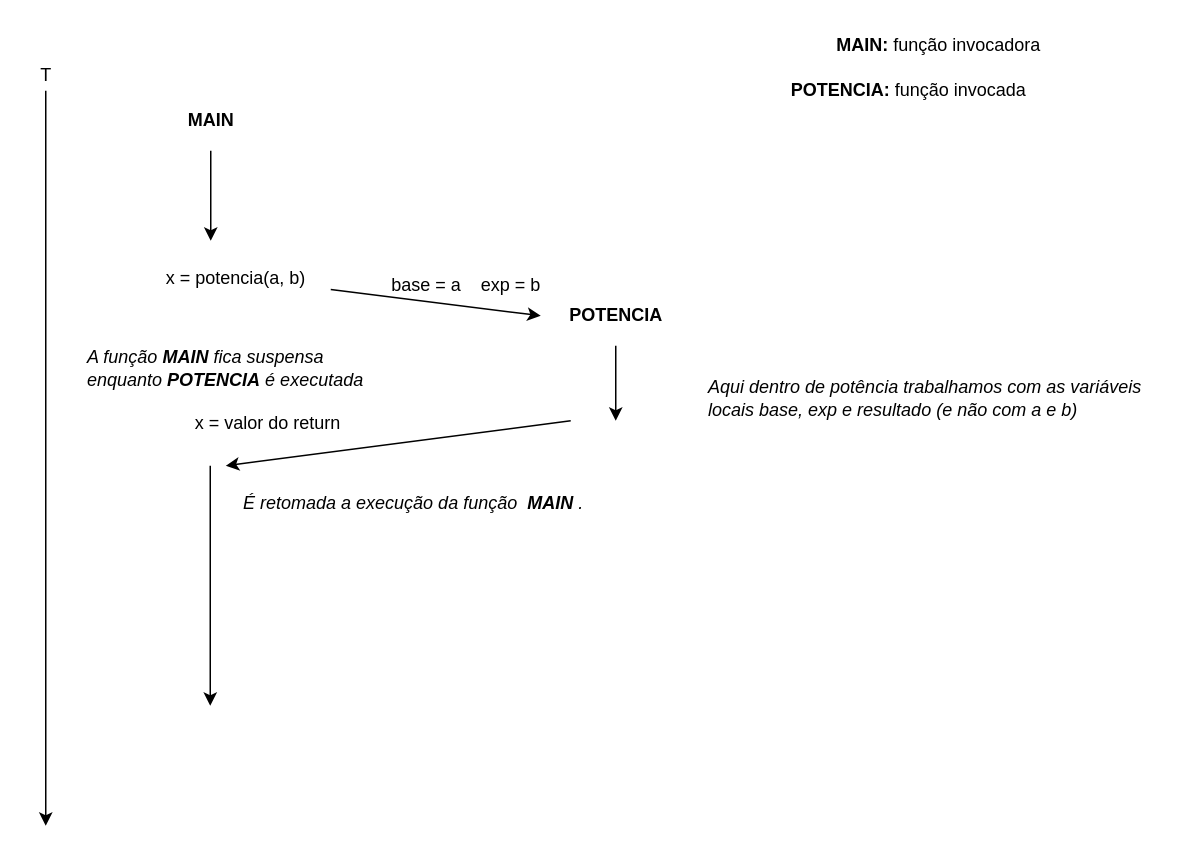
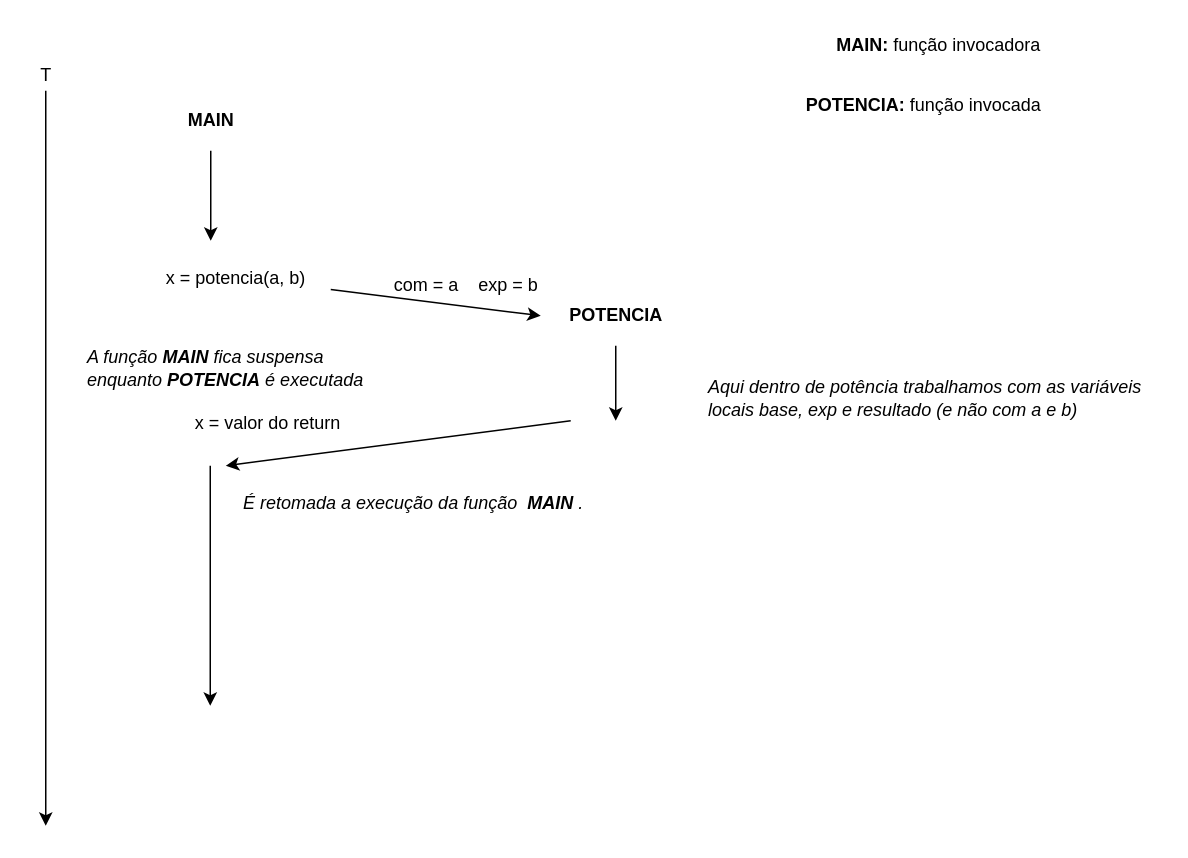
node "POTENCIA: função invocada": moved (908, 91) -> (923, 106)
node "base = a exp = b": label "base = a exp = b" -> "com = a exp = b"
